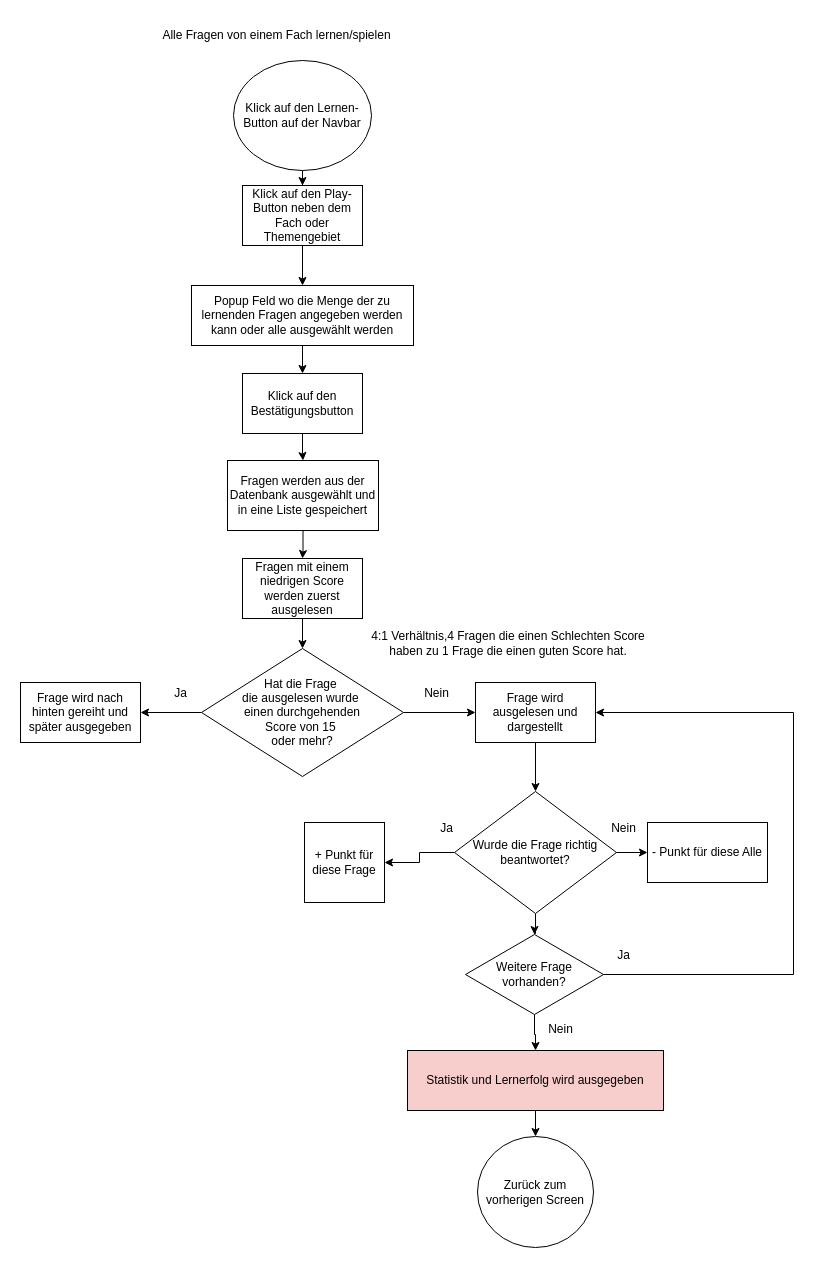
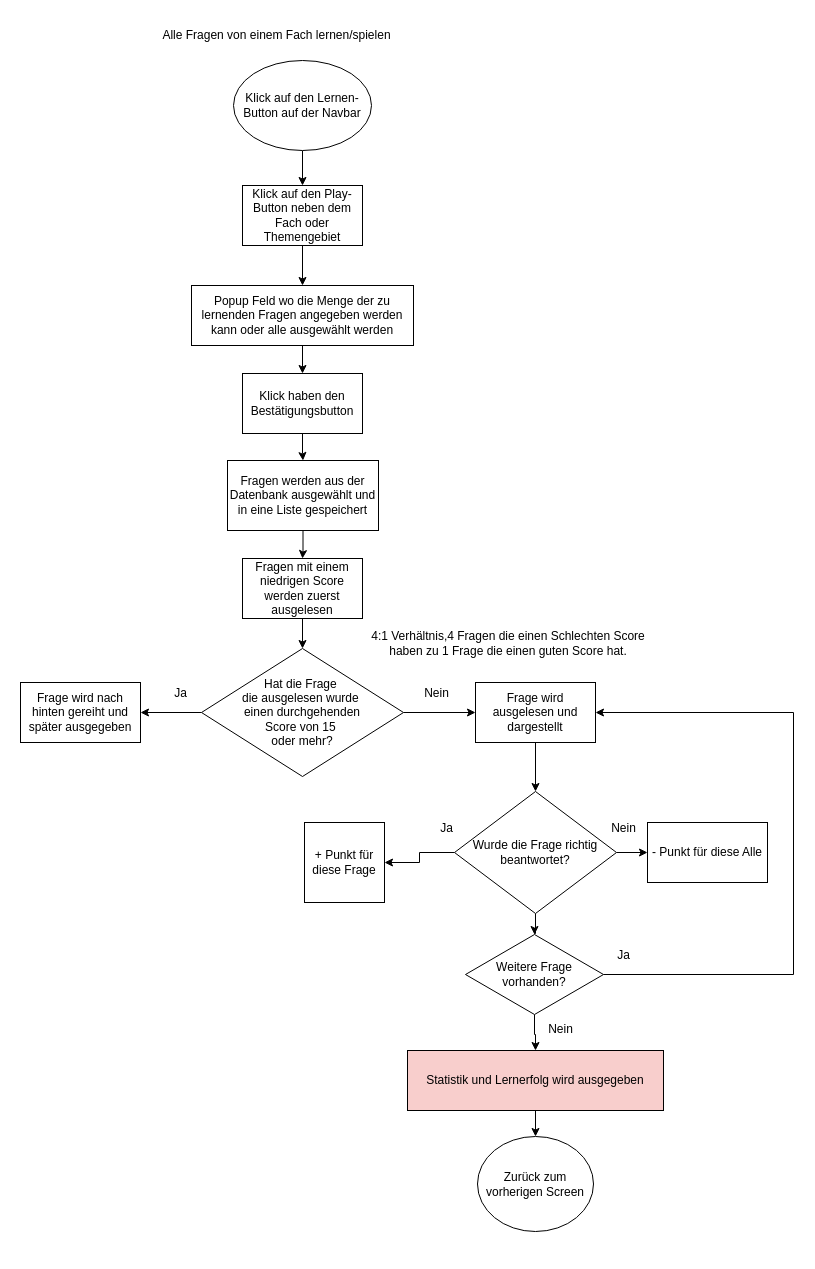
node "Klick auf den Lernen- Button auf der Navbar": size 138x110 -> 138x90
node "Klick auf den Bestätigungsbutton": label "Klick auf den Bestätigungsbutton" -> "Klick haben den Bestätigungsbutton"
node "Zurück zum vorherigen Screen": size 116x111 -> 116x95
